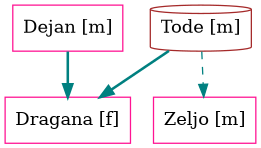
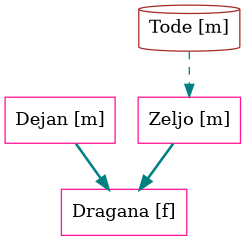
edge "Tode [m]" -> "Dragana [f]": now "Zeljo [m]" -> "Dragana [f]"
